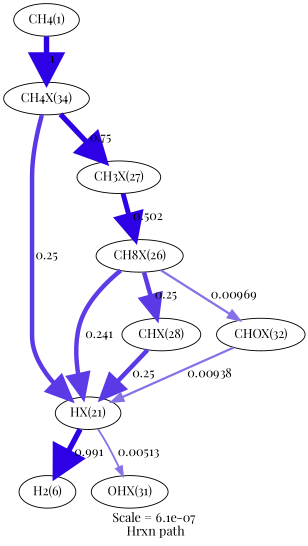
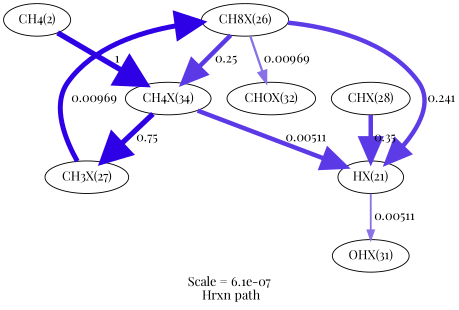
node "CH4(1)": label "CH4(1)" -> "CH4(2)"
edge "CH3X(27)" -> "CH8X(26)": label " 0.502" -> " 0.00969"
edge "CH4X(34)" -> "HX(21)": label " 0.25" -> " 0.00511"
edge "CH8X(26)" -> "CHX(28)": now "CH8X(26)" -> "CH4X(34)"
edge "CHOX(32)" -> "HX(21)": removed, label "0.00938"
edge "CHX(28)" -> "HX(21)": label " 0.25" -> " 0.35"
edge "HX(21)" -> "OHX(31)": label " 0.00513" -> " 0.00511"
node "H2(6)": removed
